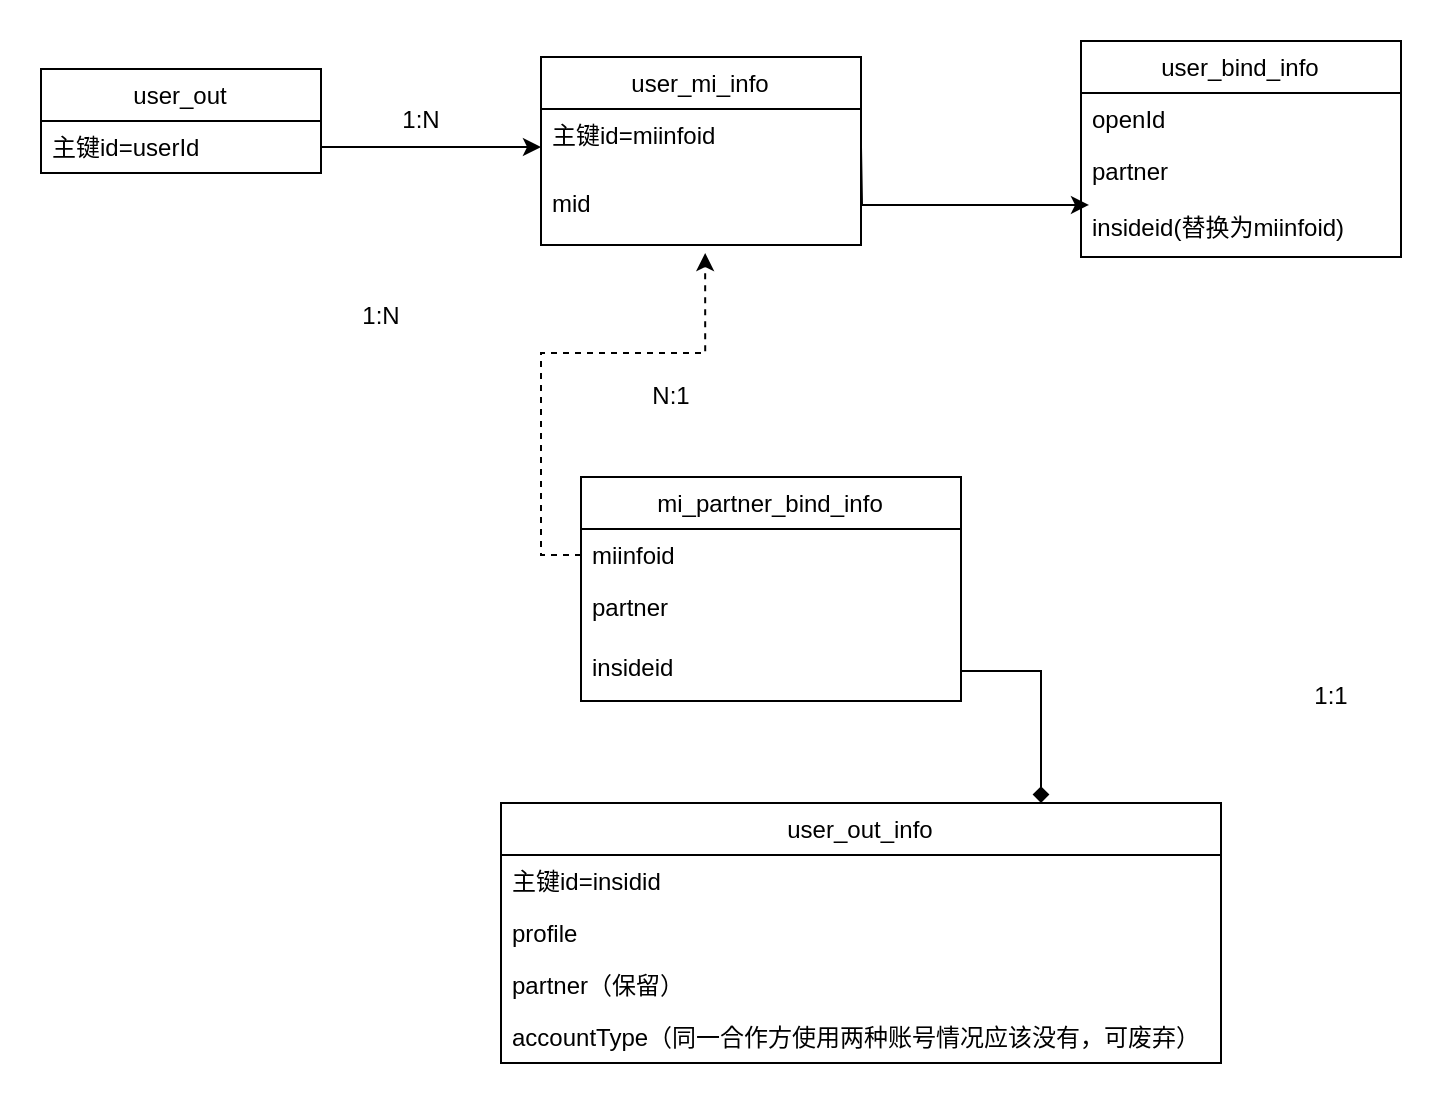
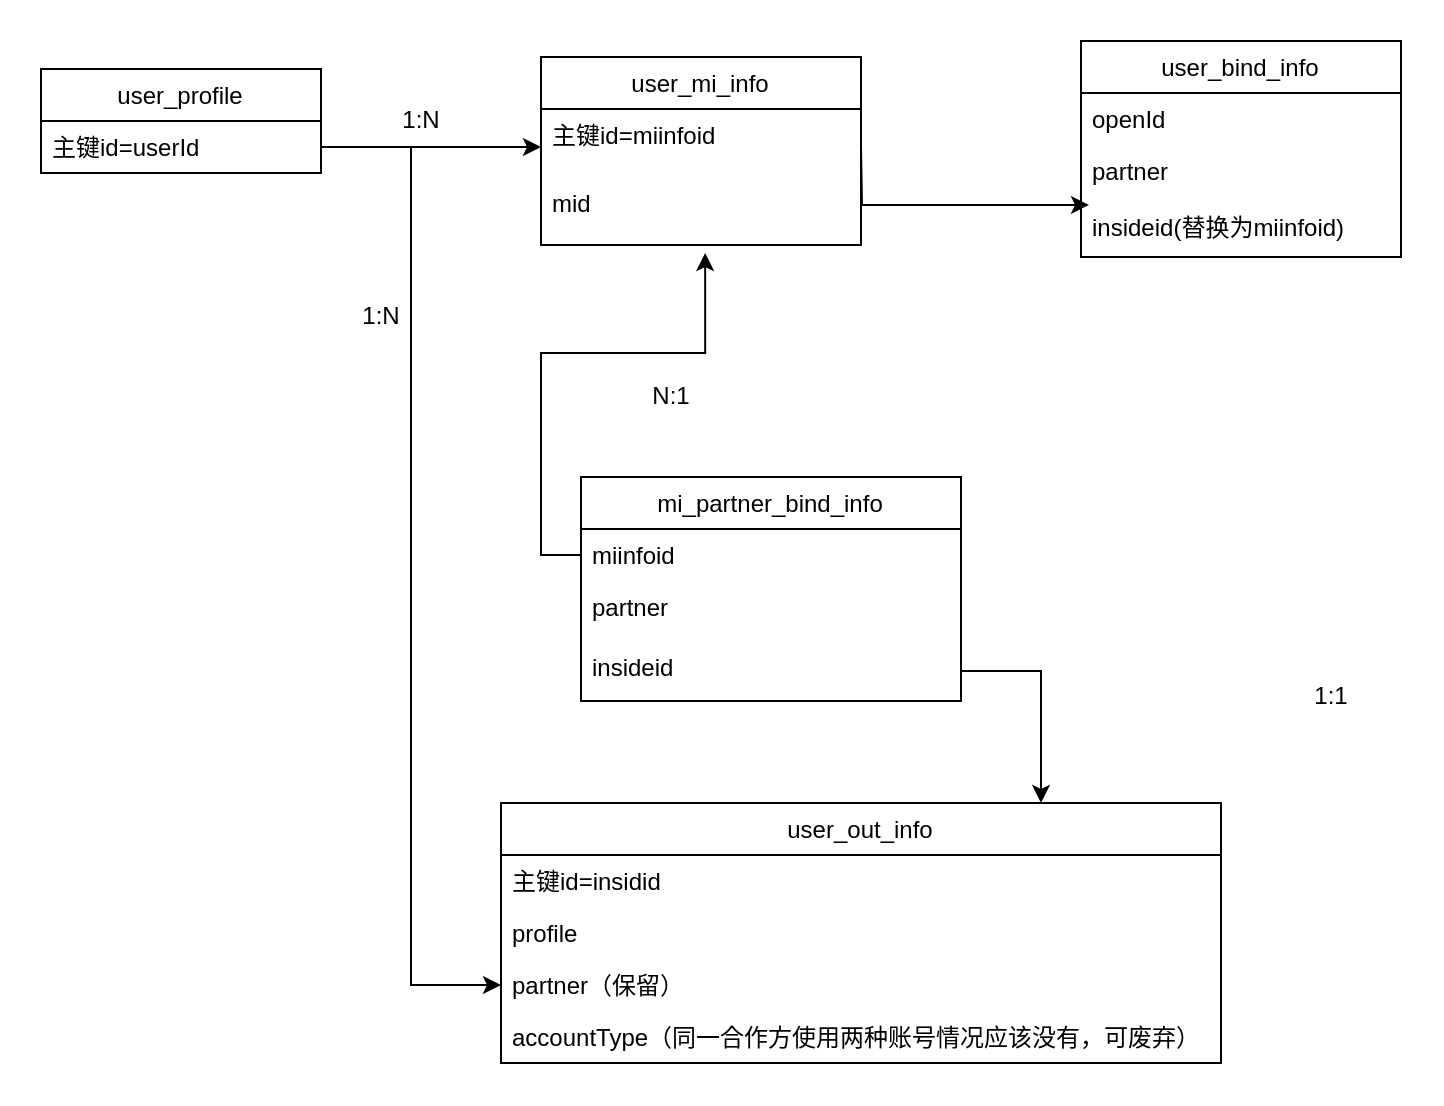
node "user_out": label "user_out" -> "user_profile"
edge "miinfoid" -> "mid": style dashed -> solid
edge "主键id=userId" -> "partner（保留）": added
edge "insideid" -> "user_out_info": arrowhead diamond -> classic
